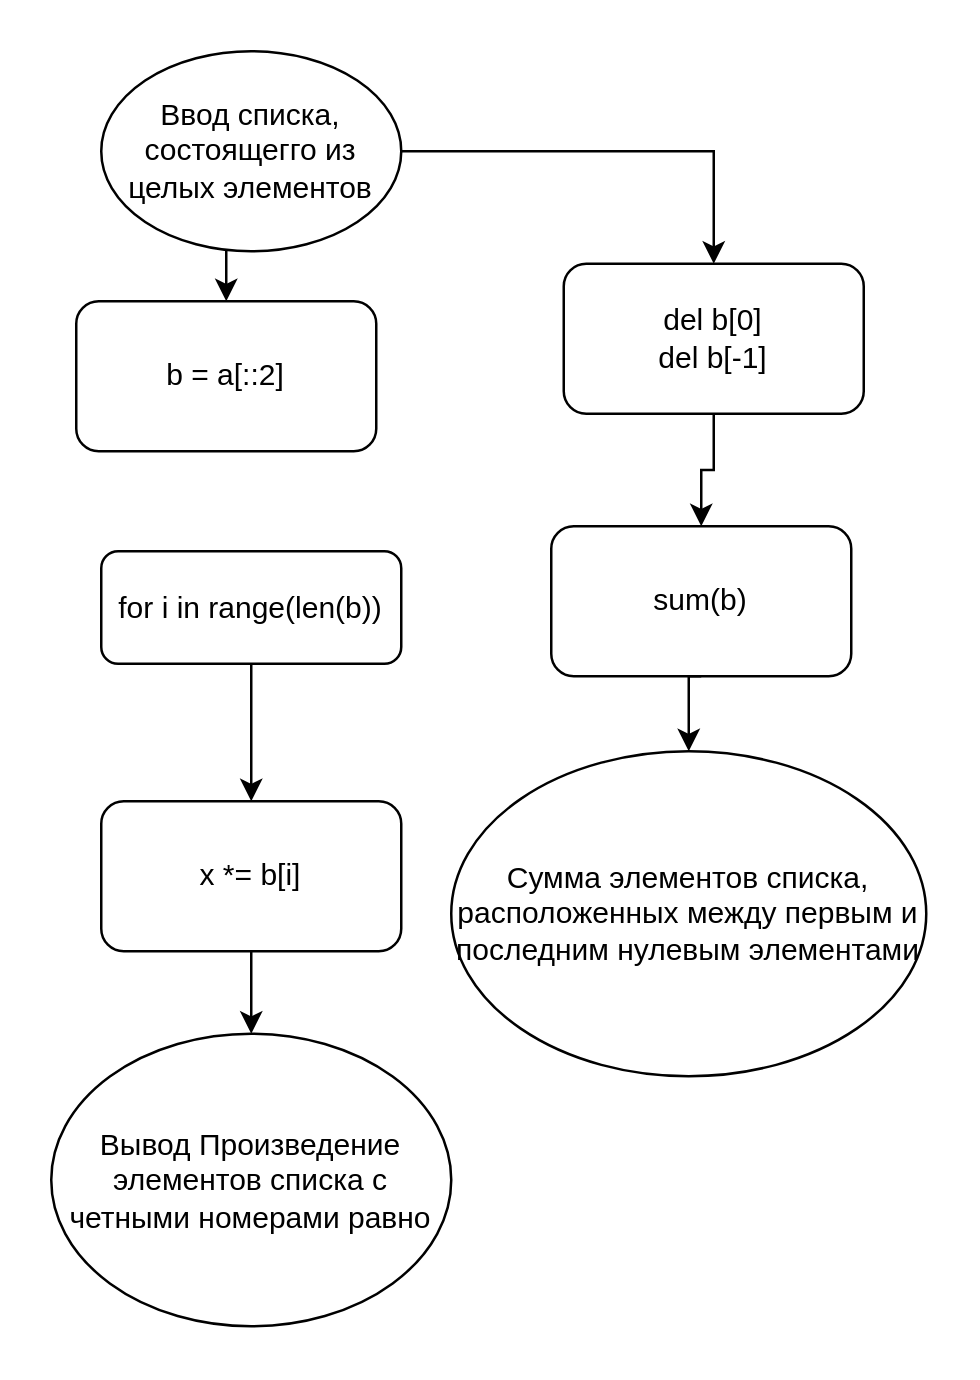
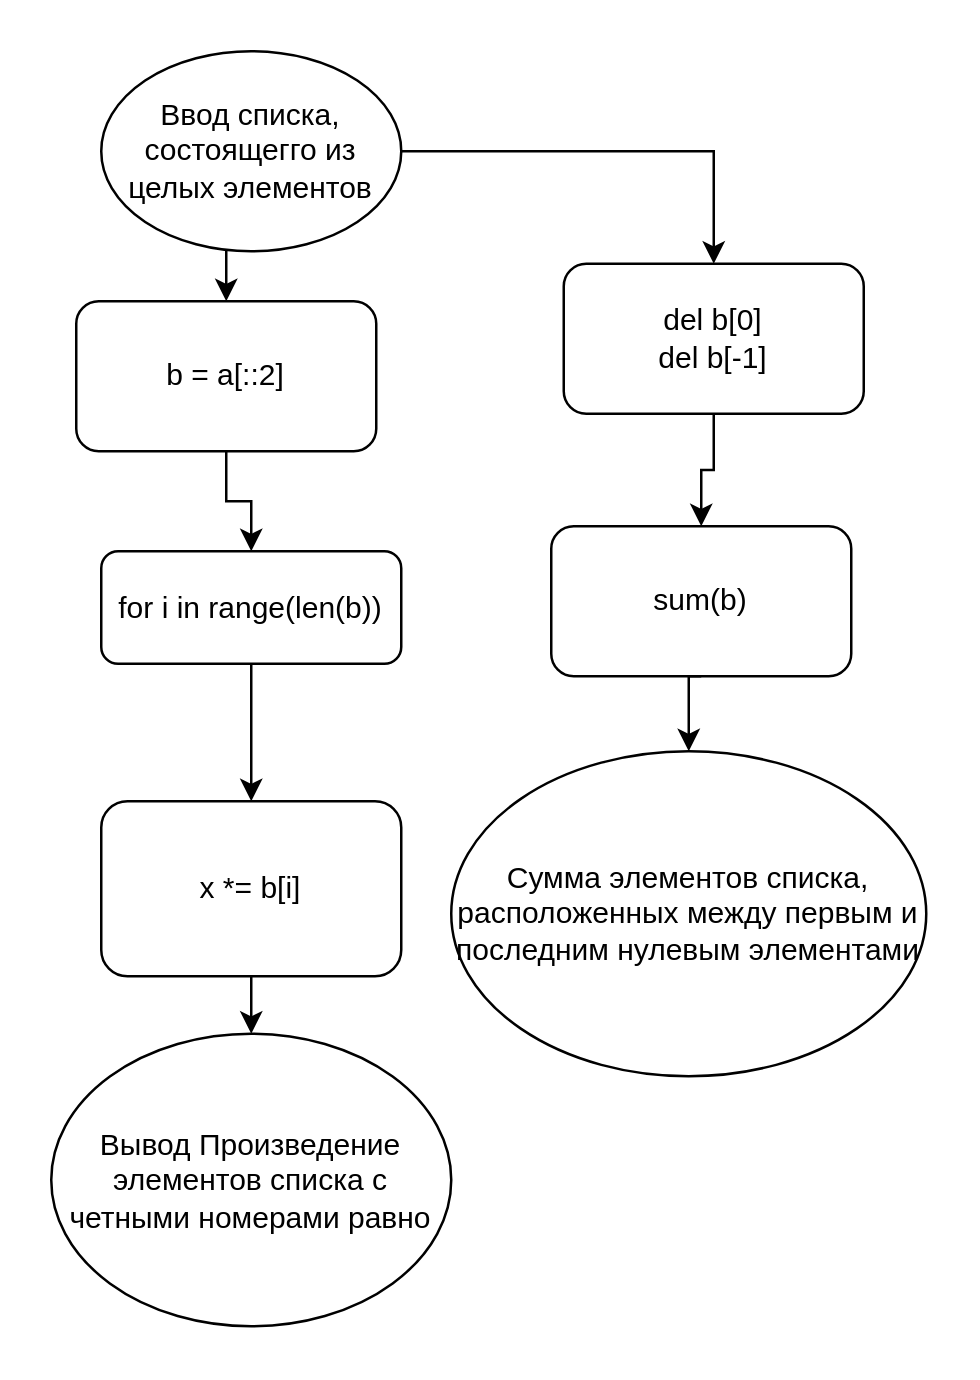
edge "b = a[::2]" -> "for i in range(len(b))": added
node "x *= b[i]": size 300x150 -> 300x175
